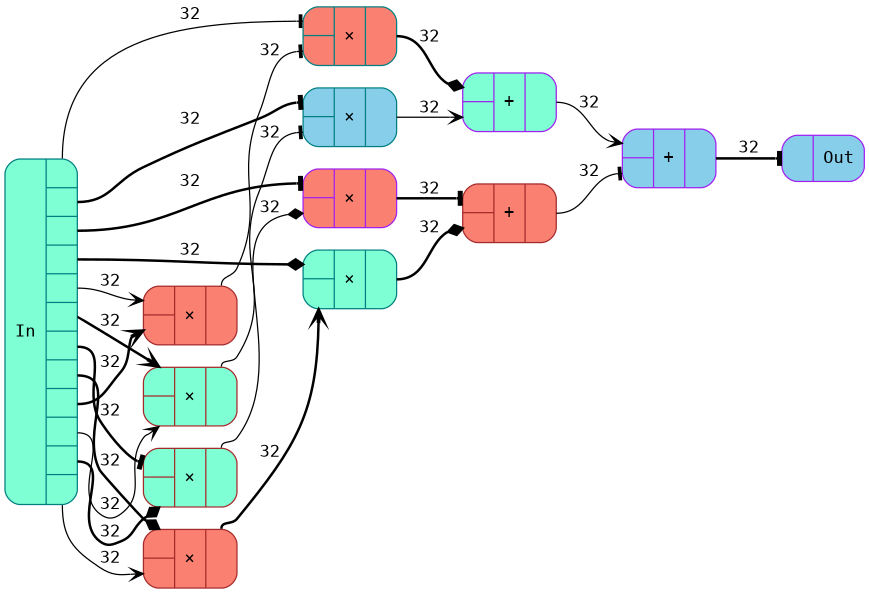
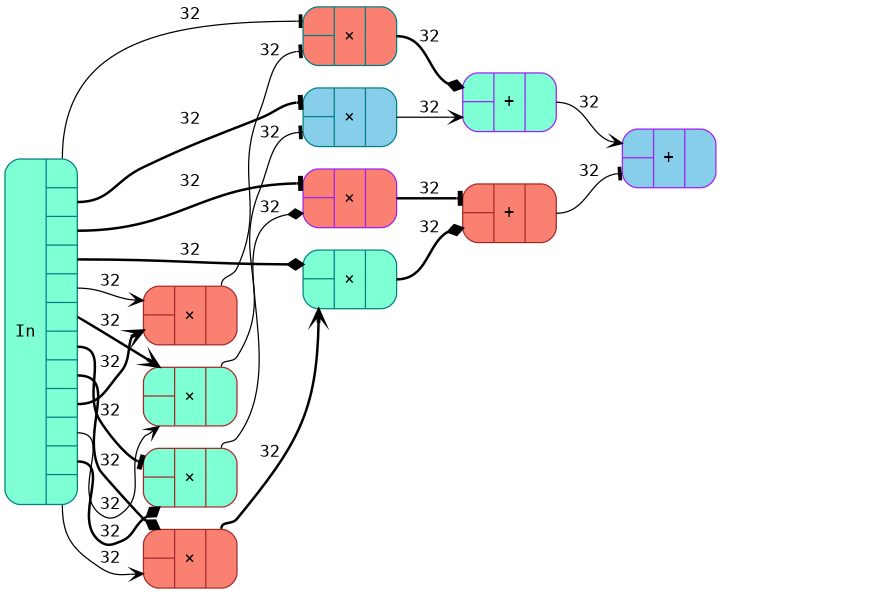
node "Out": removed
